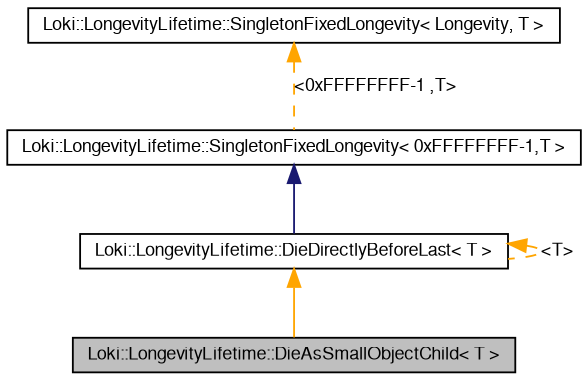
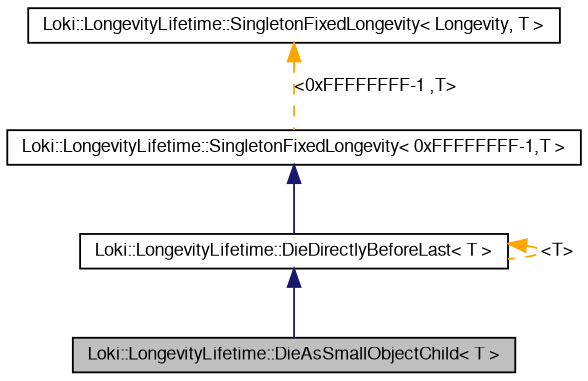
edge "Loki::LongevityLifetime::DieAsSmallObjectChild< T >" -> "Loki::LongevityLifetime::DieDirectlyBeforeLast< T >": color orange -> midnightblue
